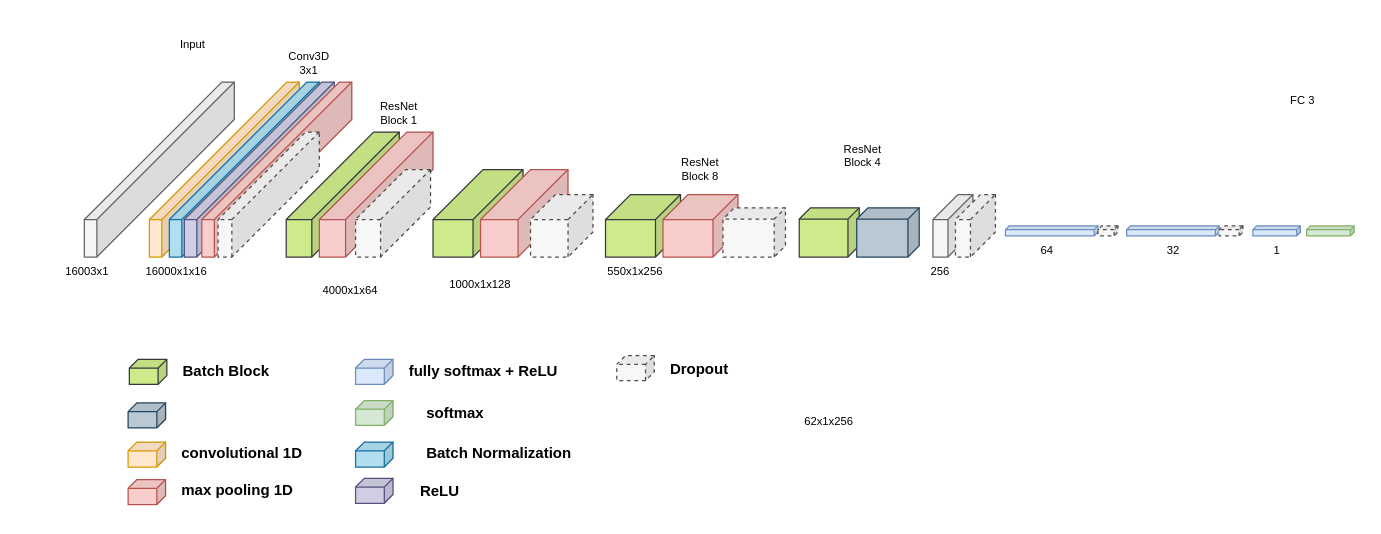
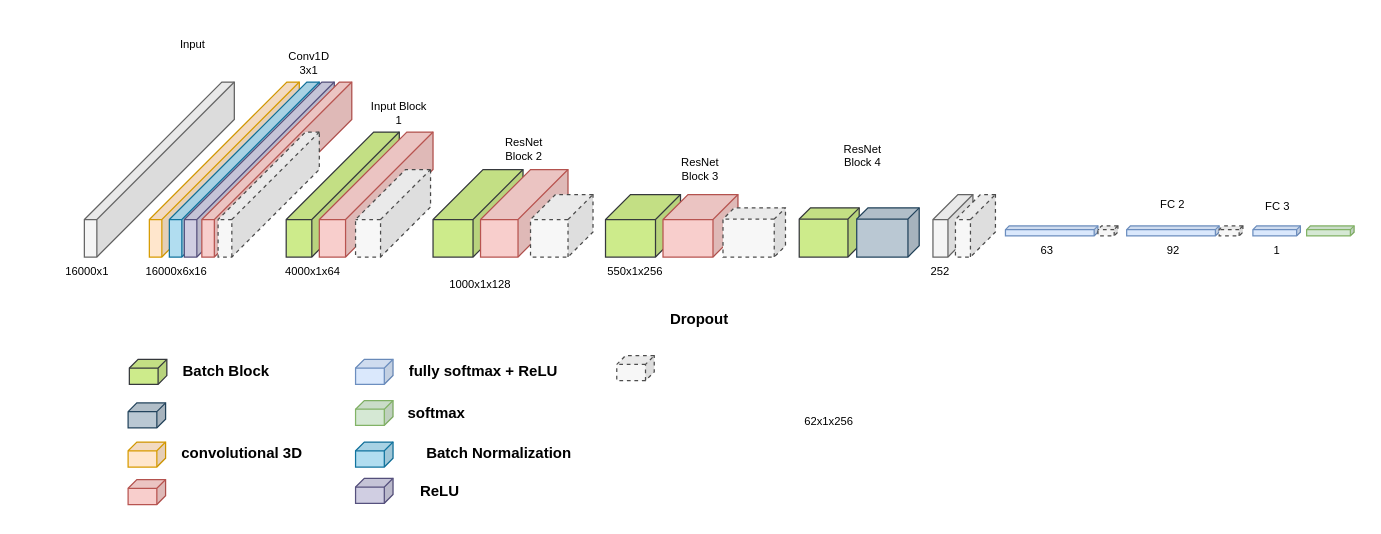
node "Conv3D3x1": label "Conv3D3x1" -> "Conv1D3x1"
node "FC 3": moved (1303, 101) -> (1278, 207)
node "ResNet Block 1": label "ResNet Block 1" -> "Input Block 1"
node "ResNet Block 2": added
node "ResNet Block 8": label "ResNet Block 8" -> "ResNet Block 3"
node "FC 2": added
node "64": label "64" -> "63"
node "32": label "32" -> "92"
node "16003x1": label "16003x1" -> "16000x1"
node "16000x1x16": label "16000x1x16" -> "16000x6x16"
node "256": label "256" -> "252"
node "4000x1x64": moved (351, 291) -> (313, 272)
node "Dropout": moved (754, 369) -> (754, 319)
node "softmax": moved (511, 413) -> (492, 413)
node "convolutional 1D": label "convolutional 1D" -> "convolutional 3D"
node "max pooling 1D": removed
